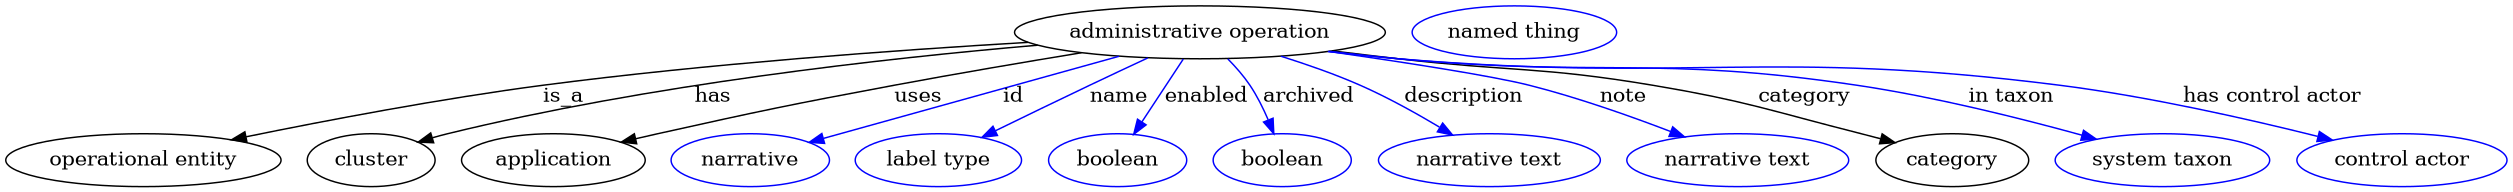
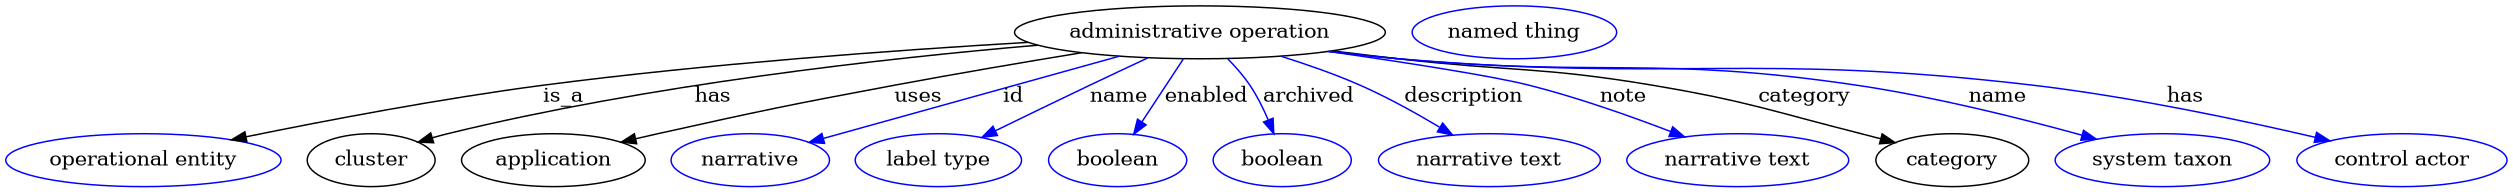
edge "administrative operation" -> "system taxon": label "in taxon" -> "name"
edge "administrative operation" -> "control actor": label "has control actor" -> "has"
node "operational entity": color black -> blue
